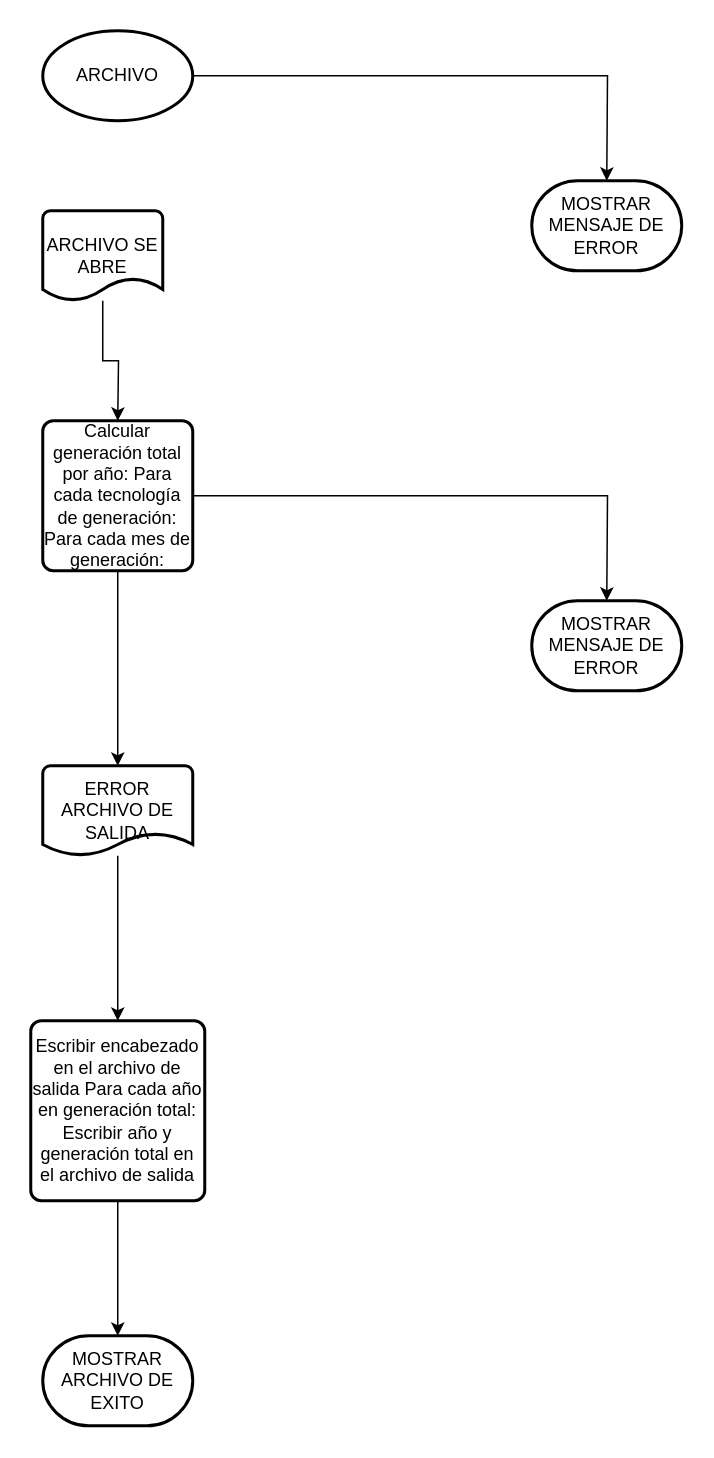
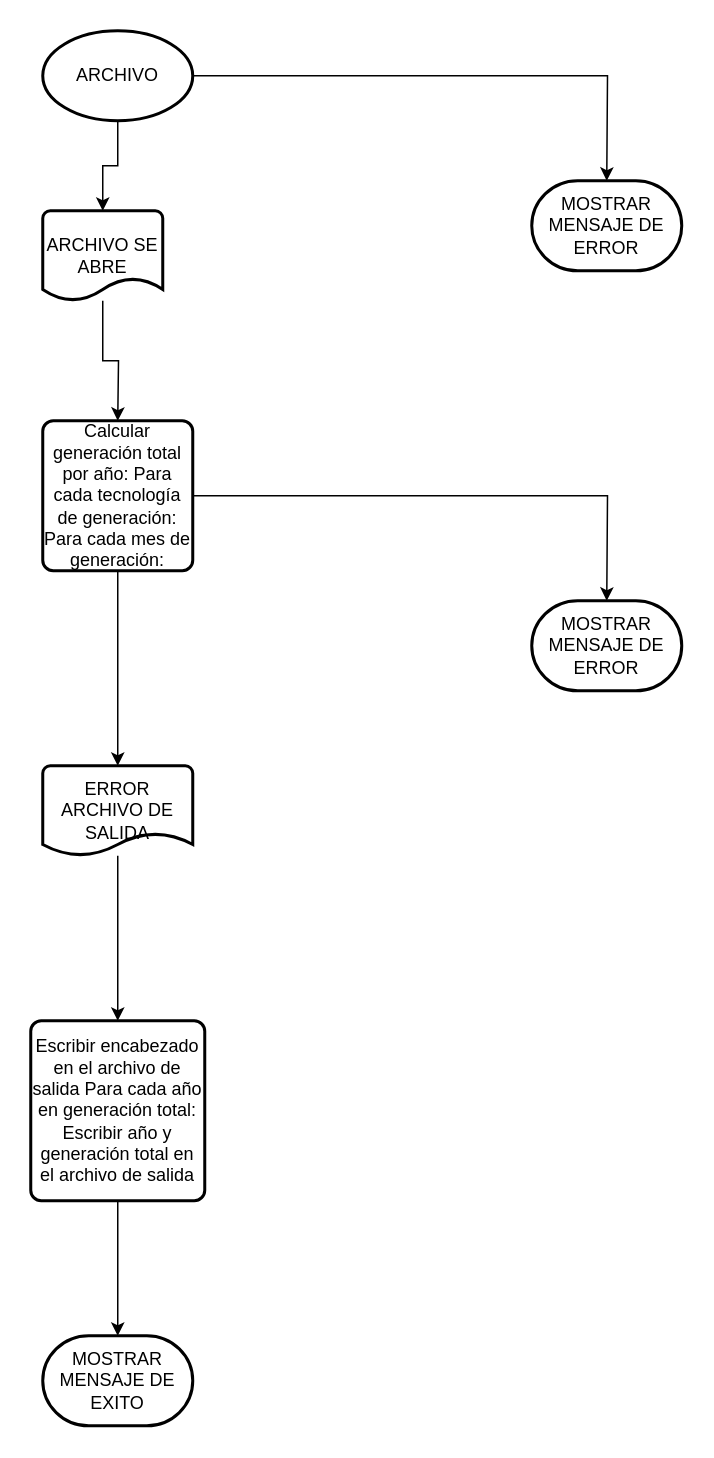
edge "ARCHIVO" -> "ARCHIVO SE ABRE": added
node "MOSTRAR ARCHIVO DE EXITO": label "MOSTRAR ARCHIVO DE EXITO" -> "MOSTRAR MENSAJE DE EXITO"
